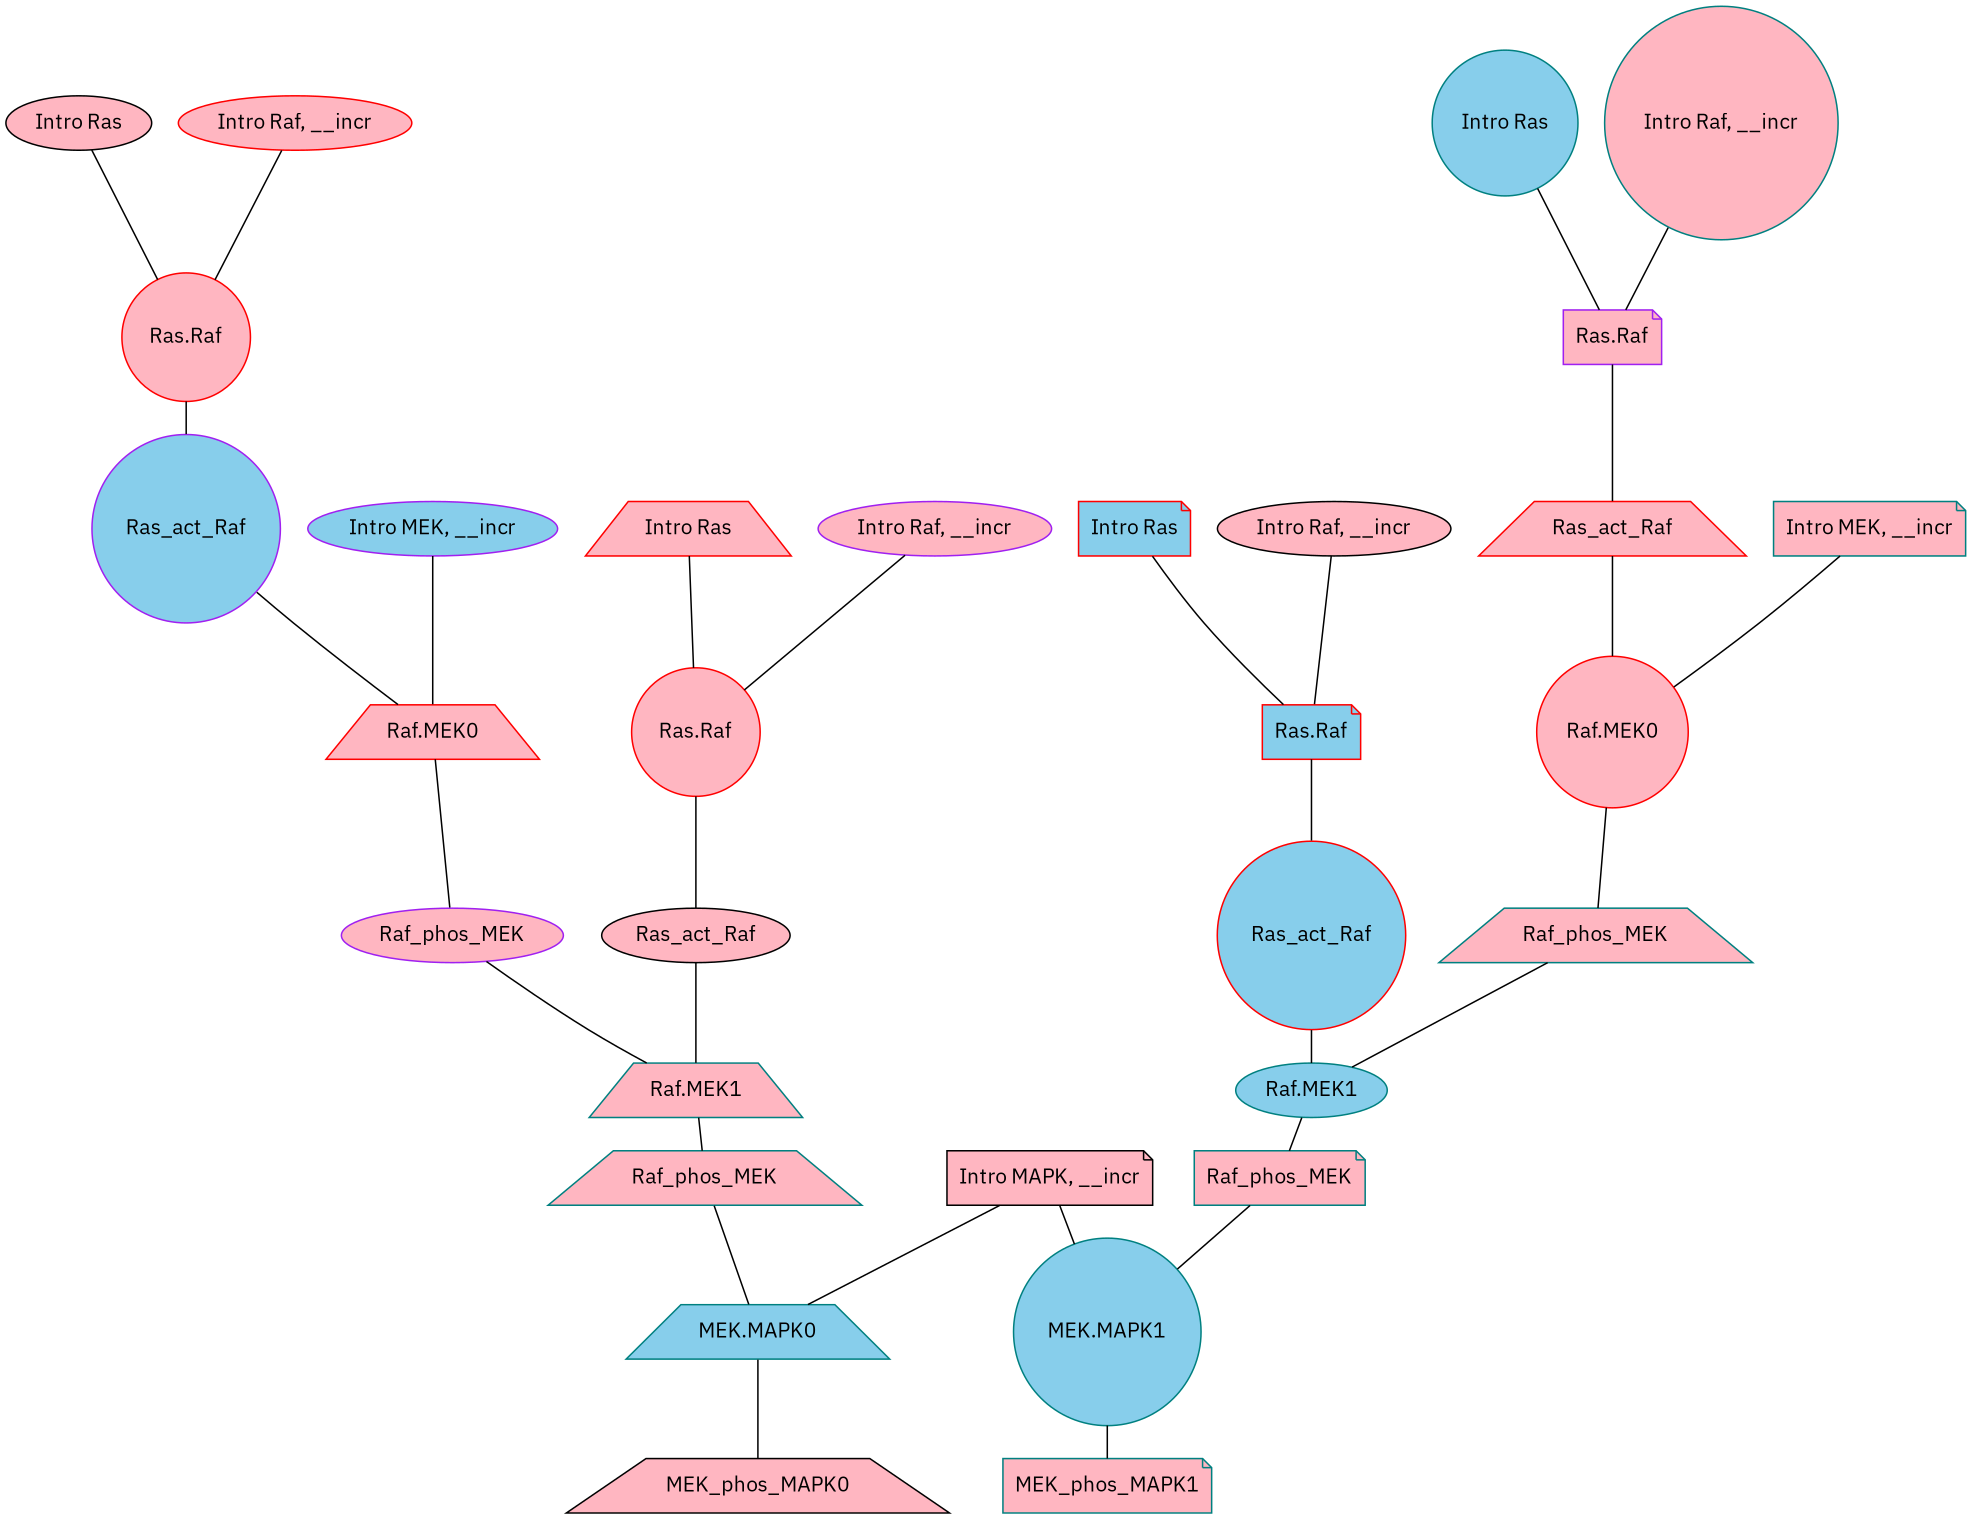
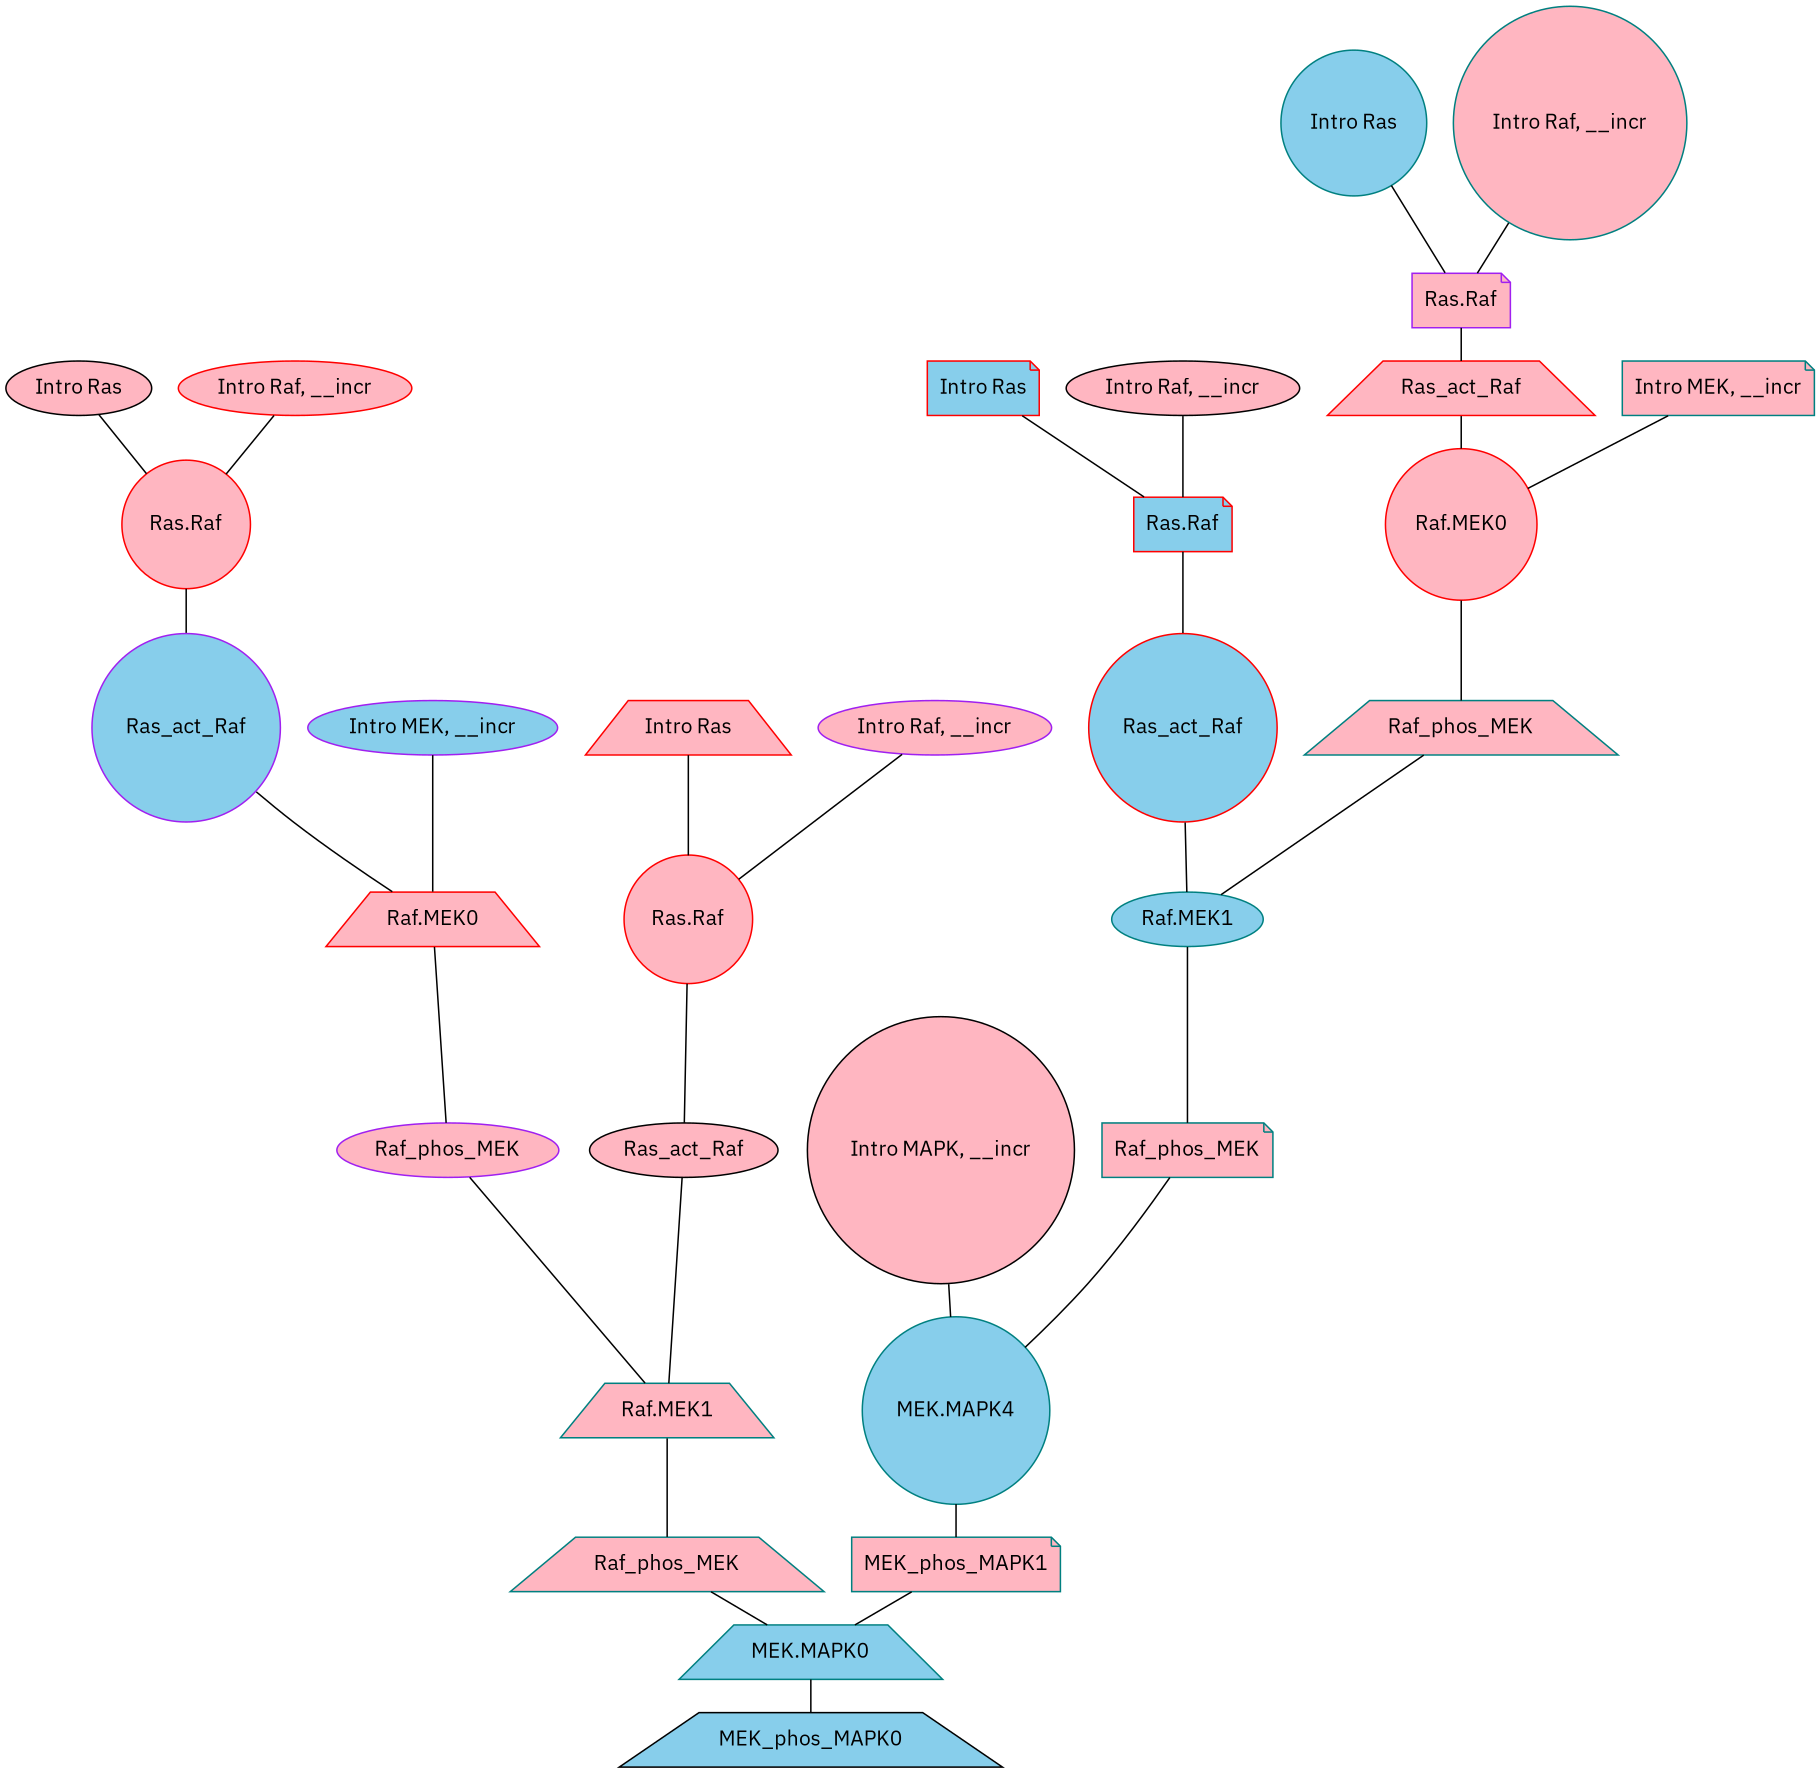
node "Intro MAPK, __incr": shape note -> circle
edge "Intro MAPK, __incr" -- "MEK.MAPK0": now "MEK_phos_MAPK1" -- "MEK.MAPK0"
node "MEK.MAPK1": label "MEK.MAPK1" -> "MEK.MAPK4"
node "MEK_phos_MAPK0": fillcolor lightpink -> skyblue
